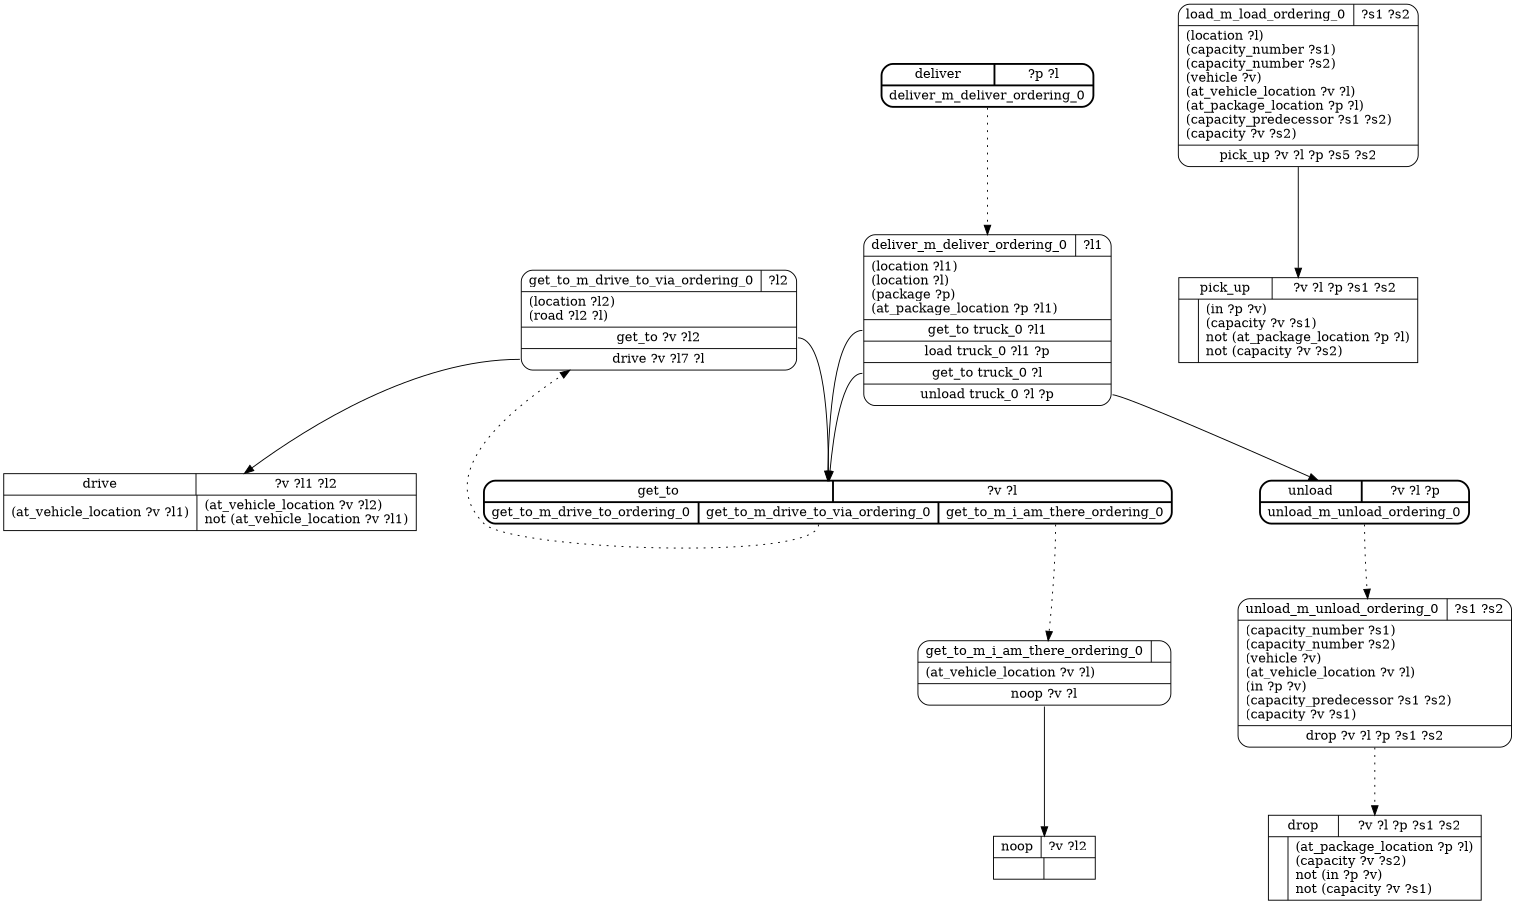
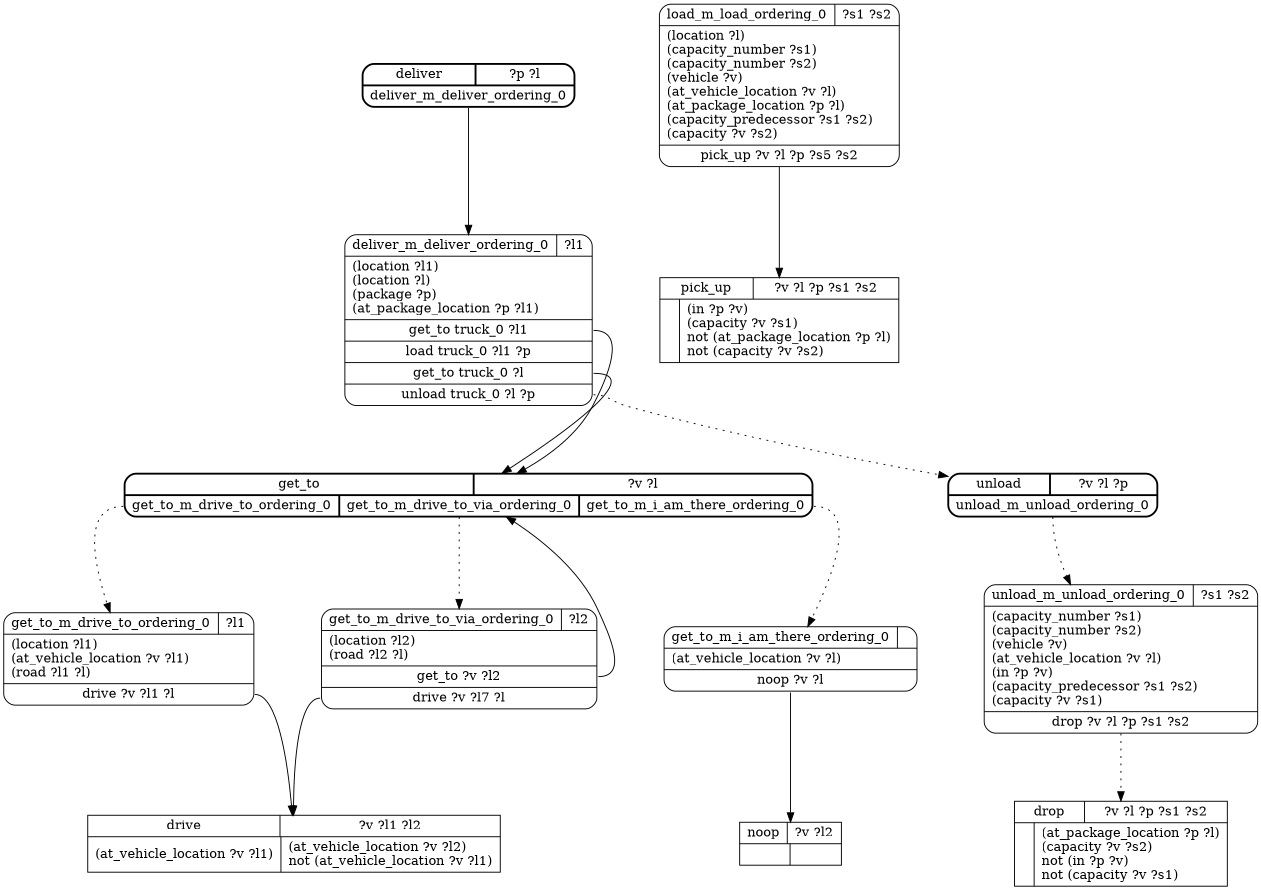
edge "deliver" -> "deliver_m_deliver_ordering_0": style dotted -> solid
edge "deliver_m_deliver_ordering_0" -> "unload": style solid -> dotted
node "get_to_m_drive_to_ordering_0": added
